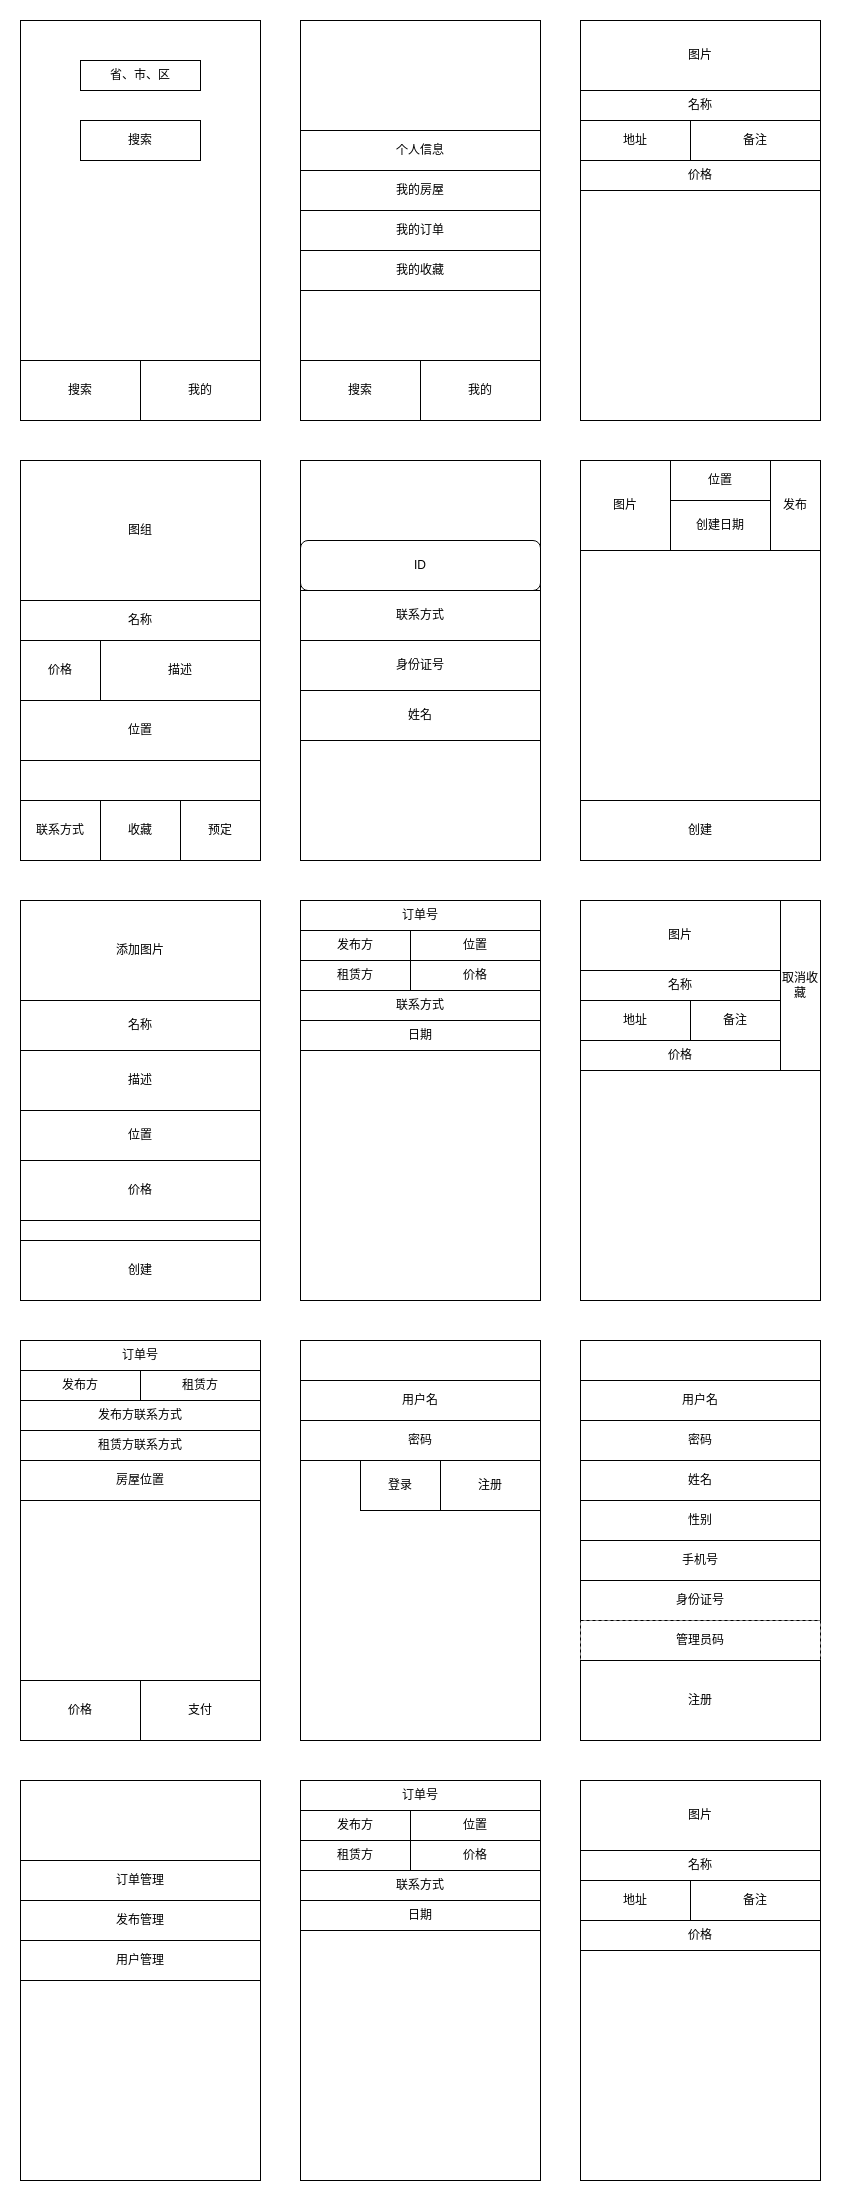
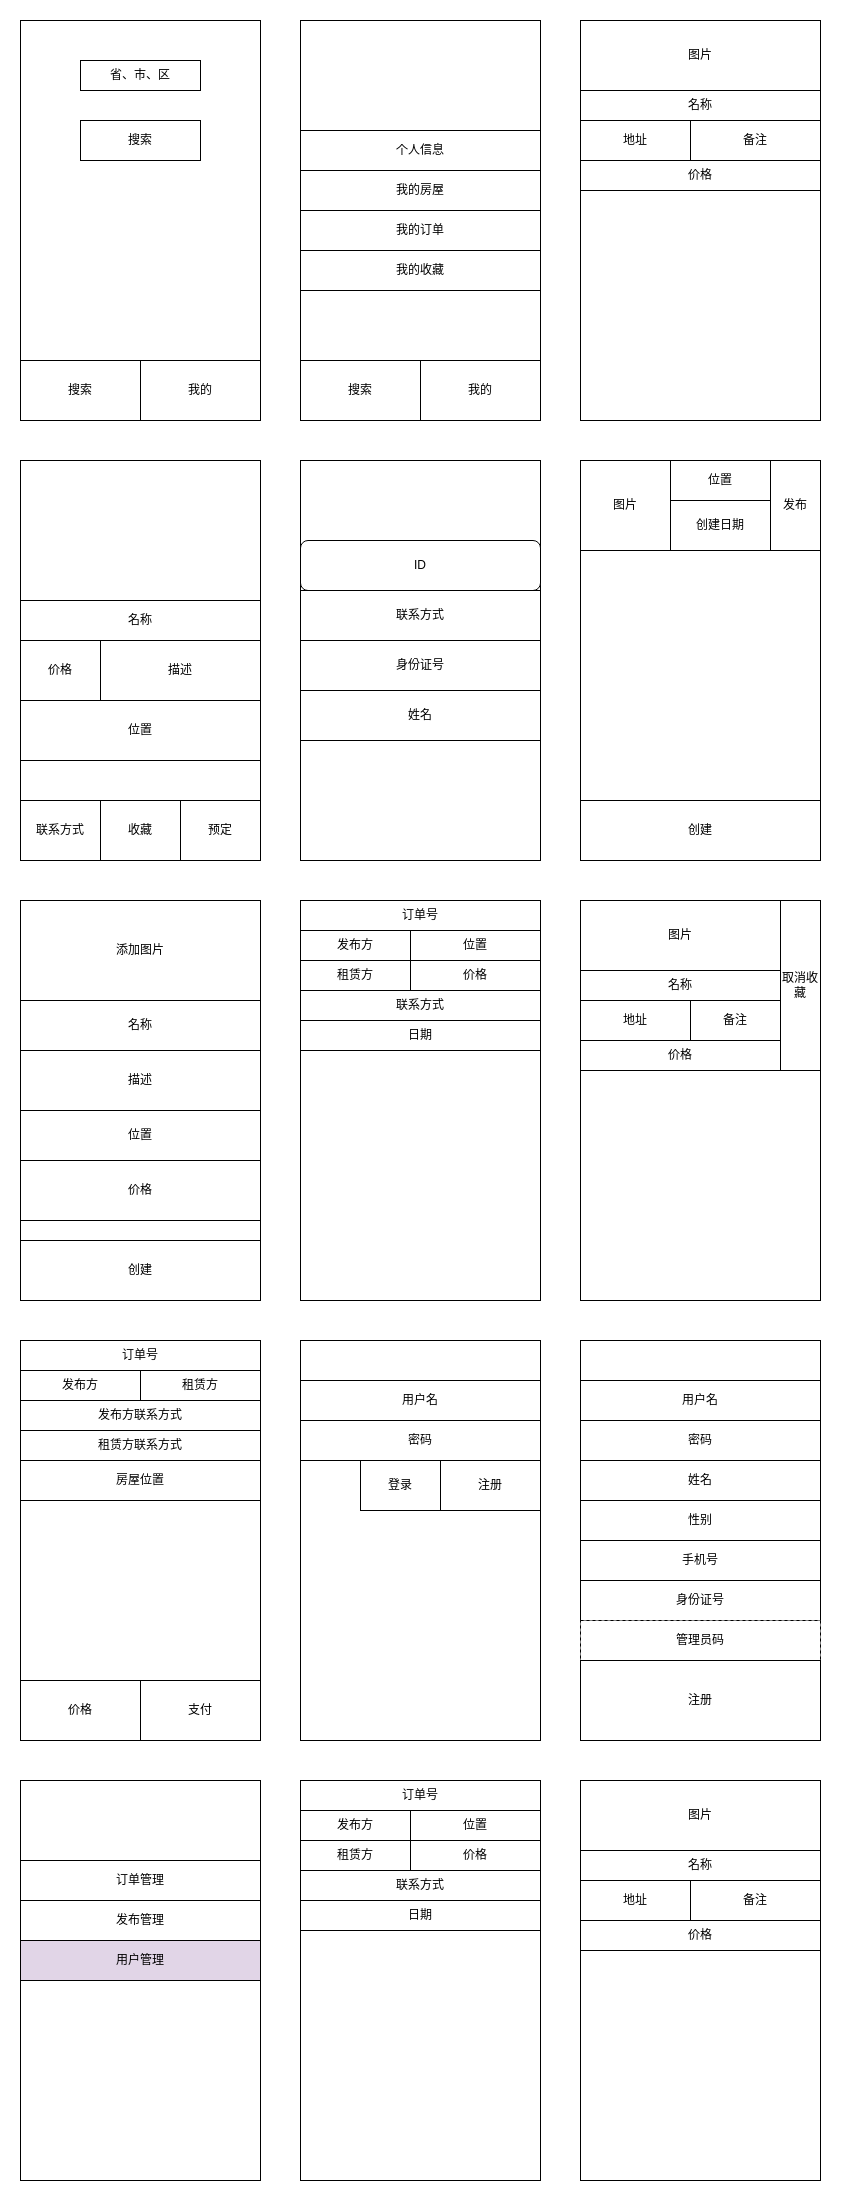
node "图组": removed
node "用户管理": fillcolor #ffffff -> #e1d5e7
